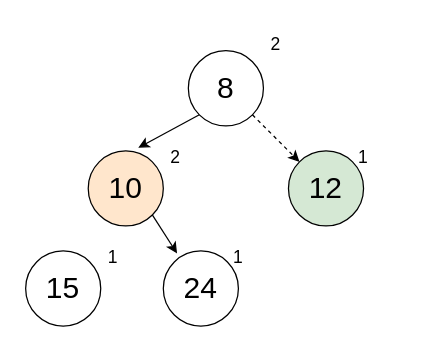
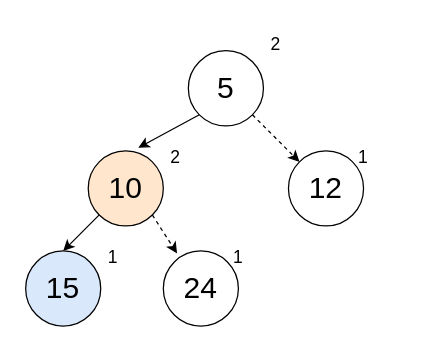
node "8": label "8" -> "5"
node "12": fillcolor #d5e8d4 -> #ffffff
edge "10" -> "15": added
edge "10" -> "24": style solid -> dashed
node "15": fillcolor #ffffff -> #dae8fc
